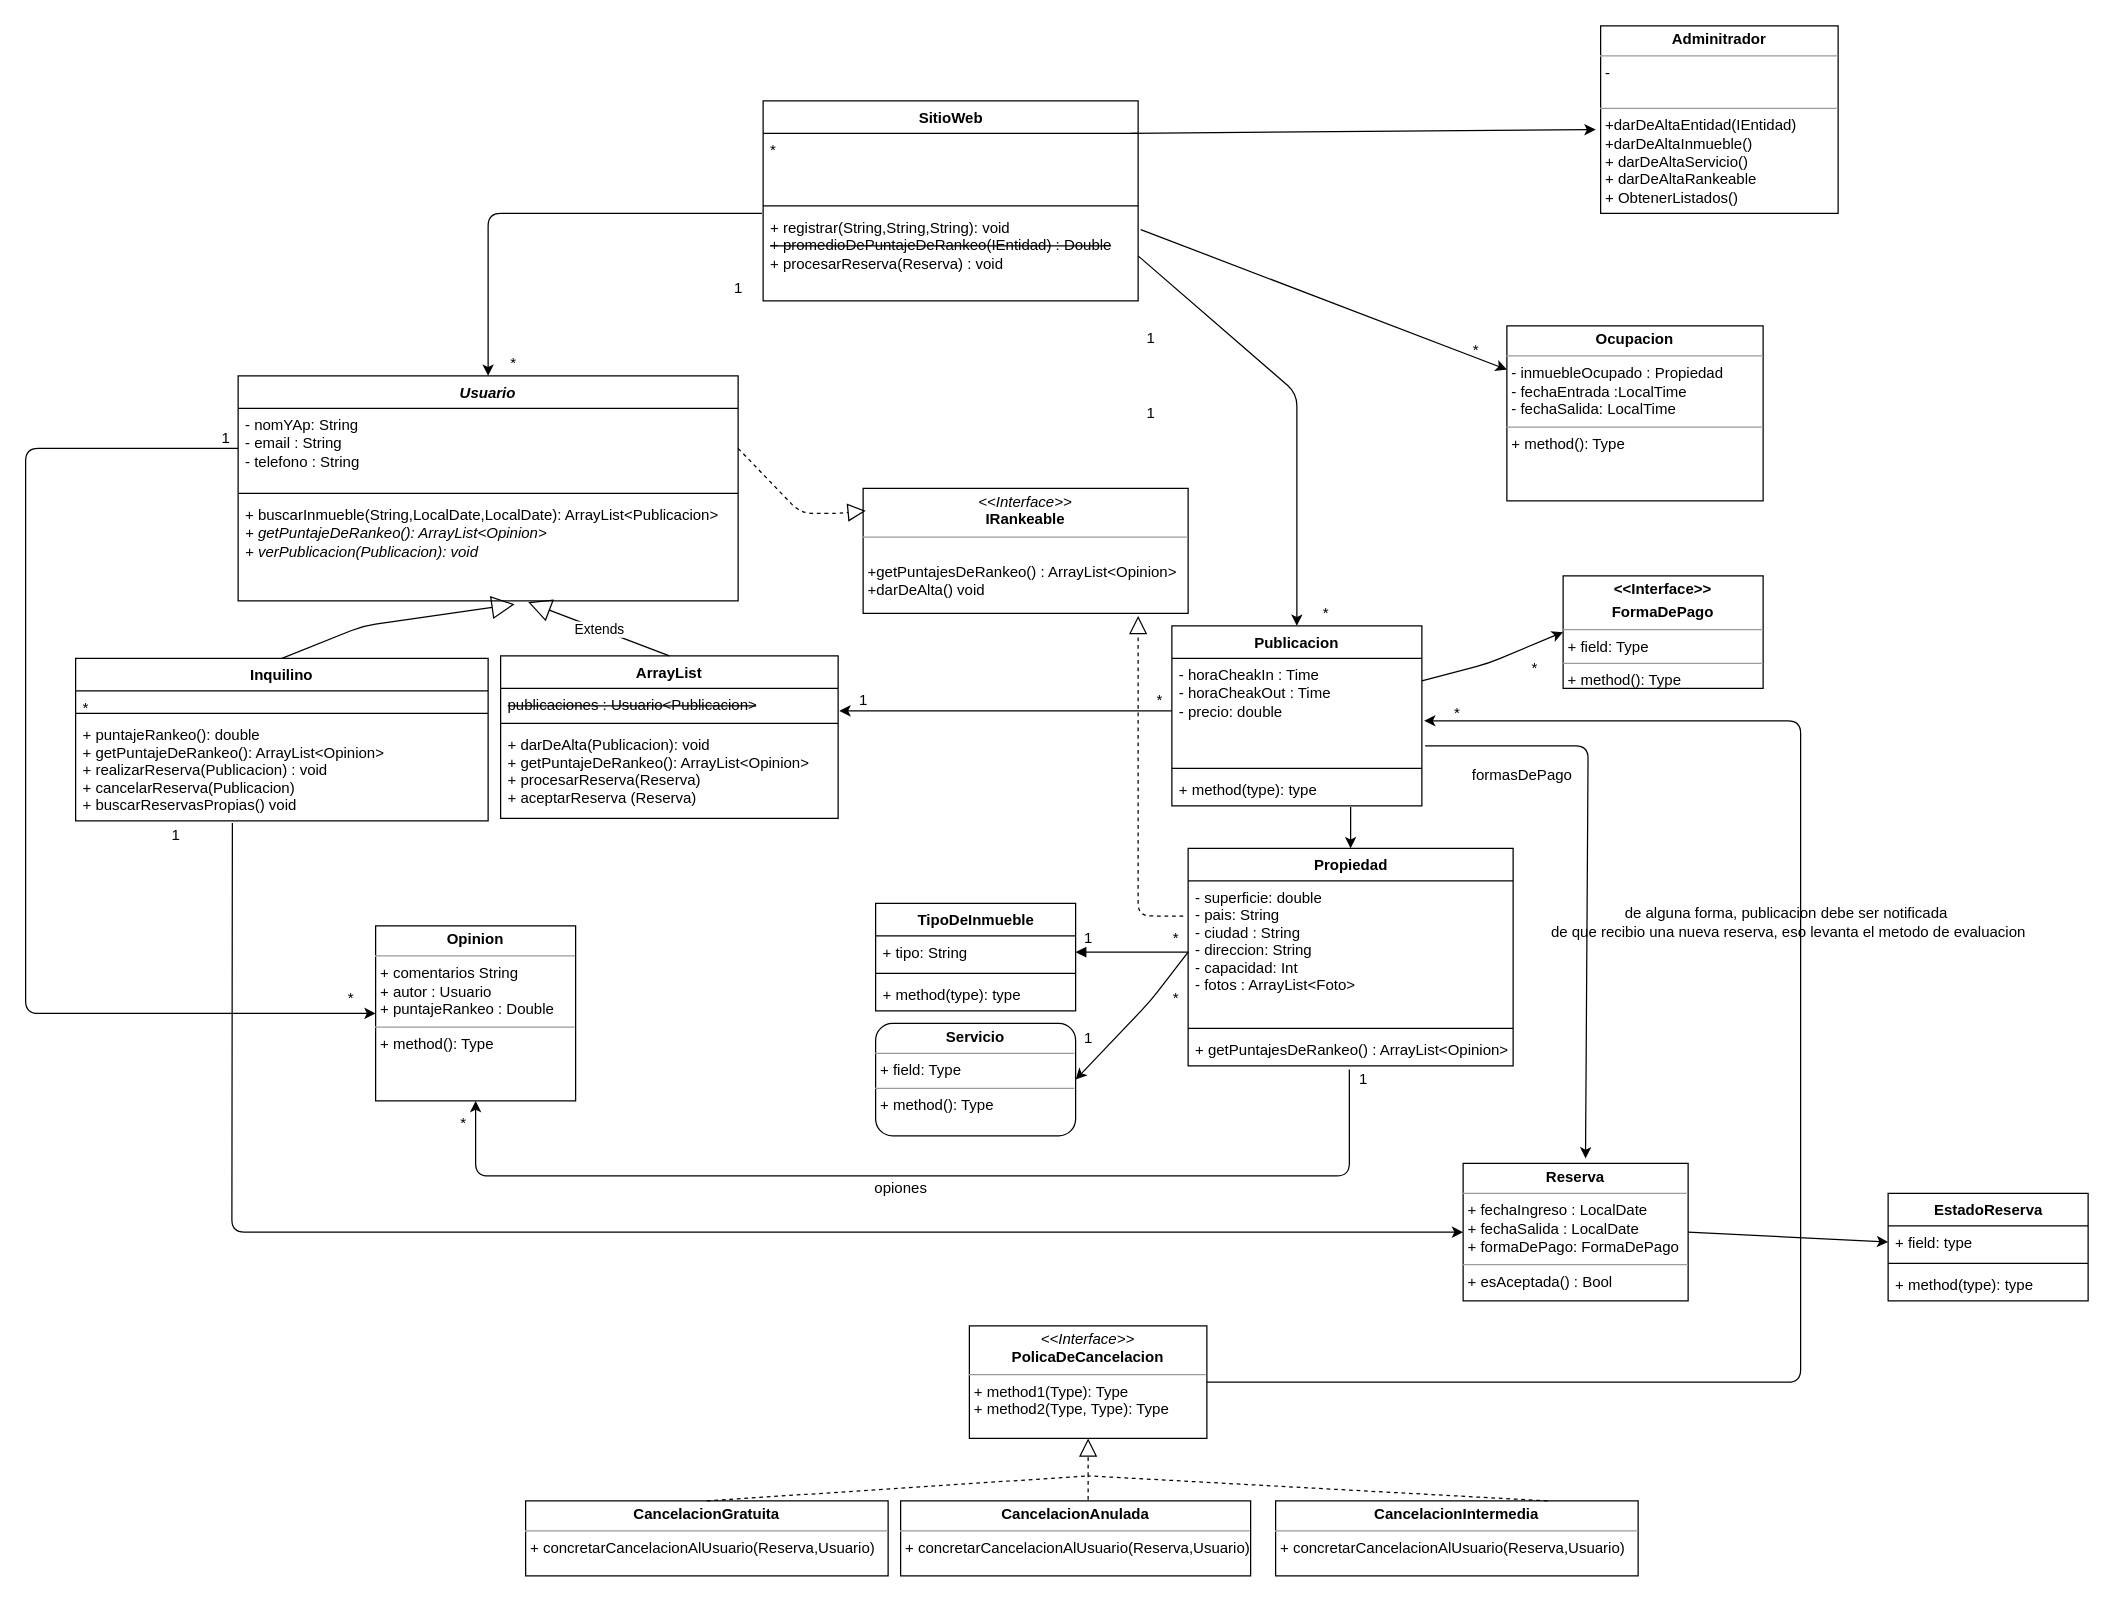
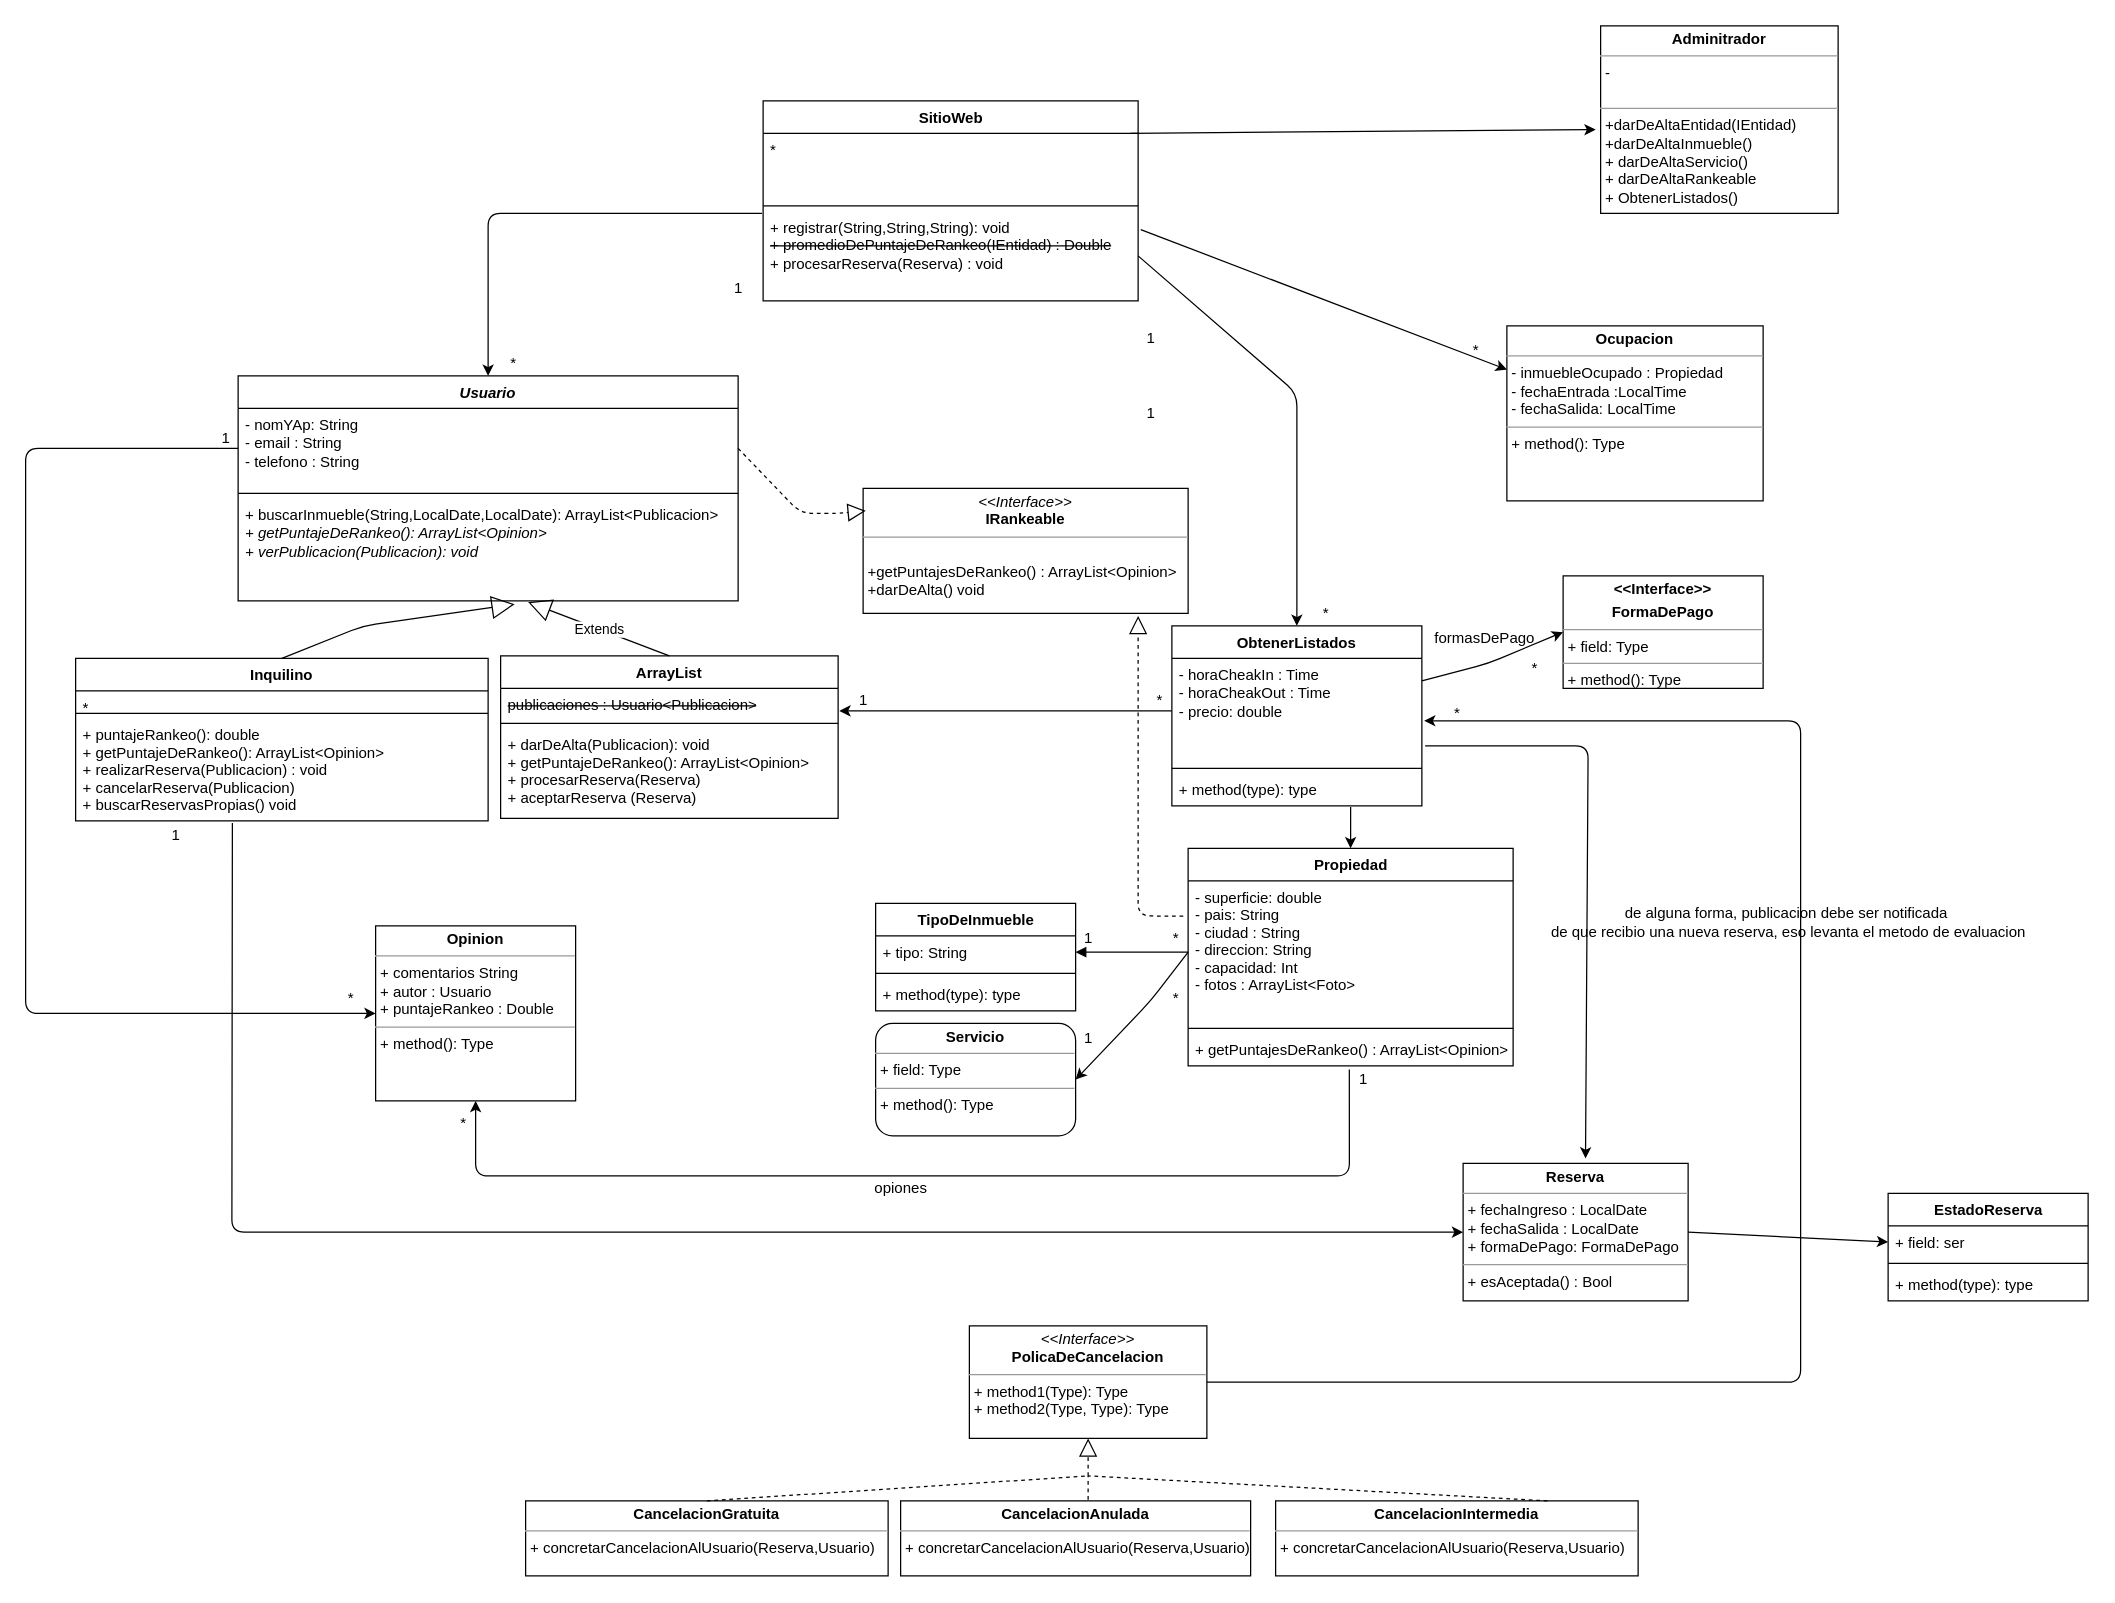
node "Publicacion": label "Publicacion" -> "ObtenerListados"
node "formasDePago": moved (1522, 776) -> (1484, 638)
node "+ field: type": label "+ field: type" -> "+ field: ser"
